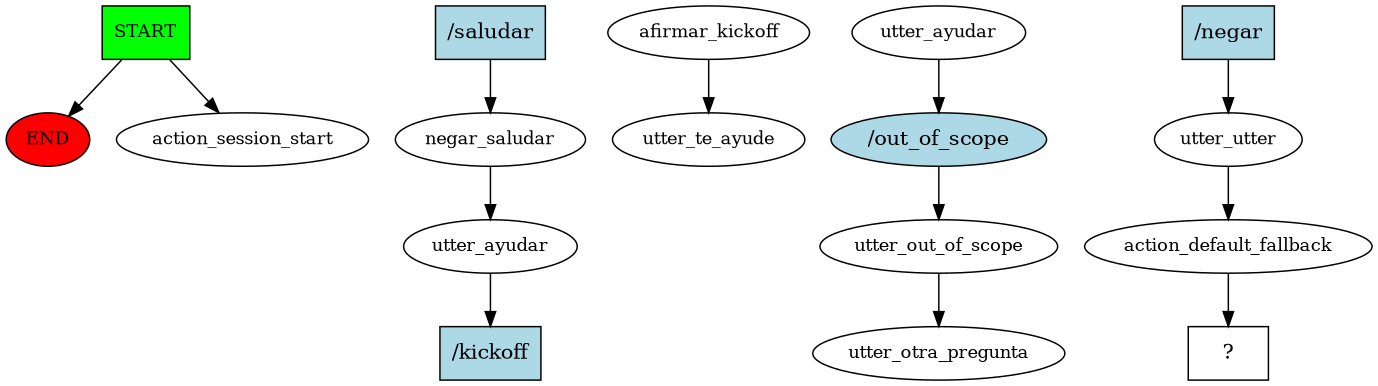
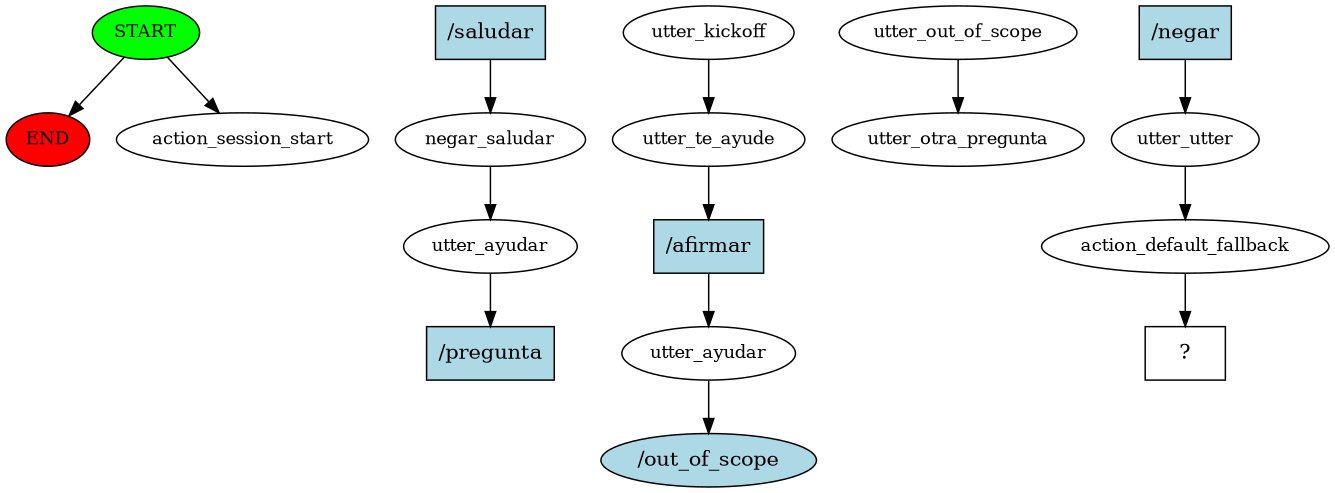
node "START": shape box -> ellipse
node "afirmar_kickoff": label "afirmar_kickoff" -> "utter_kickoff"
edge "/out_of_scope" -> "utter_out_of_scope": removed
node "/afirmar": added
node "/kickoff": label "/kickoff" -> "/pregunta"
